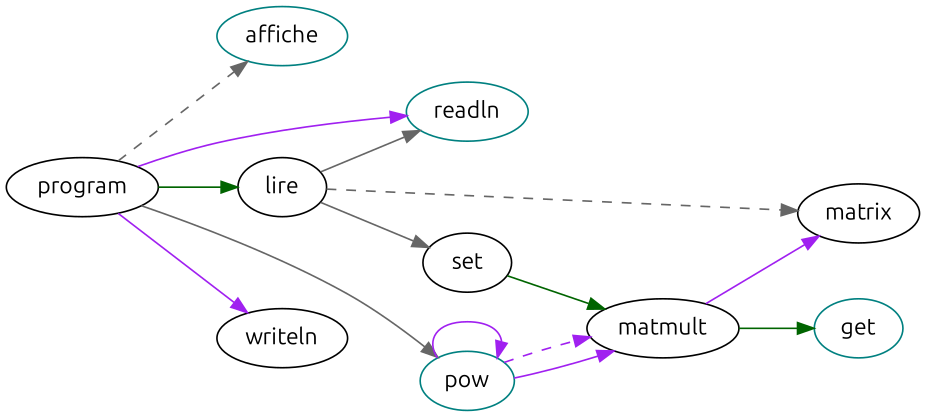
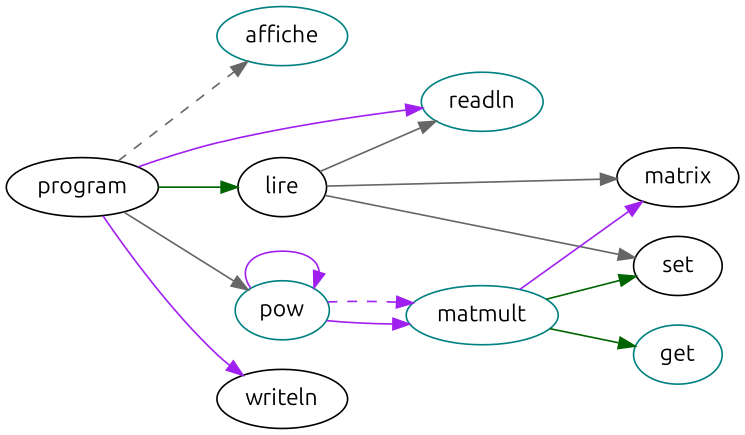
edge "lire" -> "matrix": style dashed -> solid
edge "set" -> "matmult": reversed
node "matmult": color black -> teal
